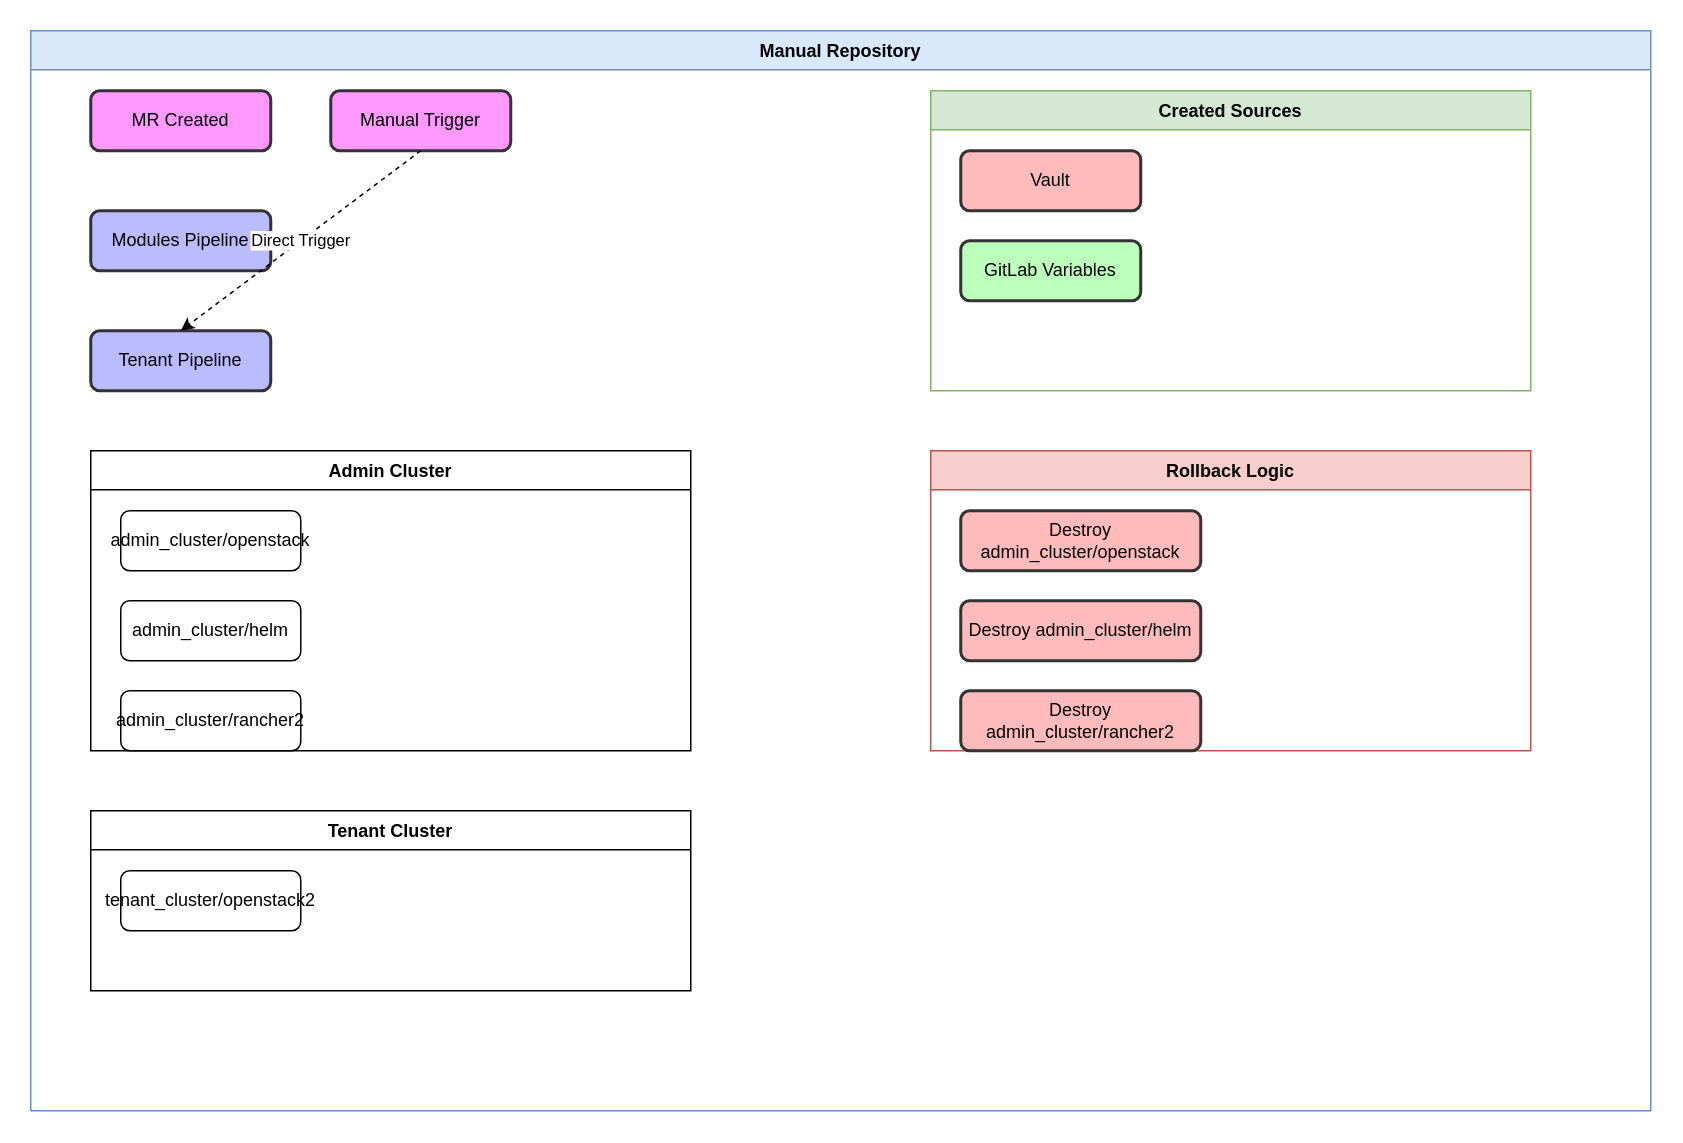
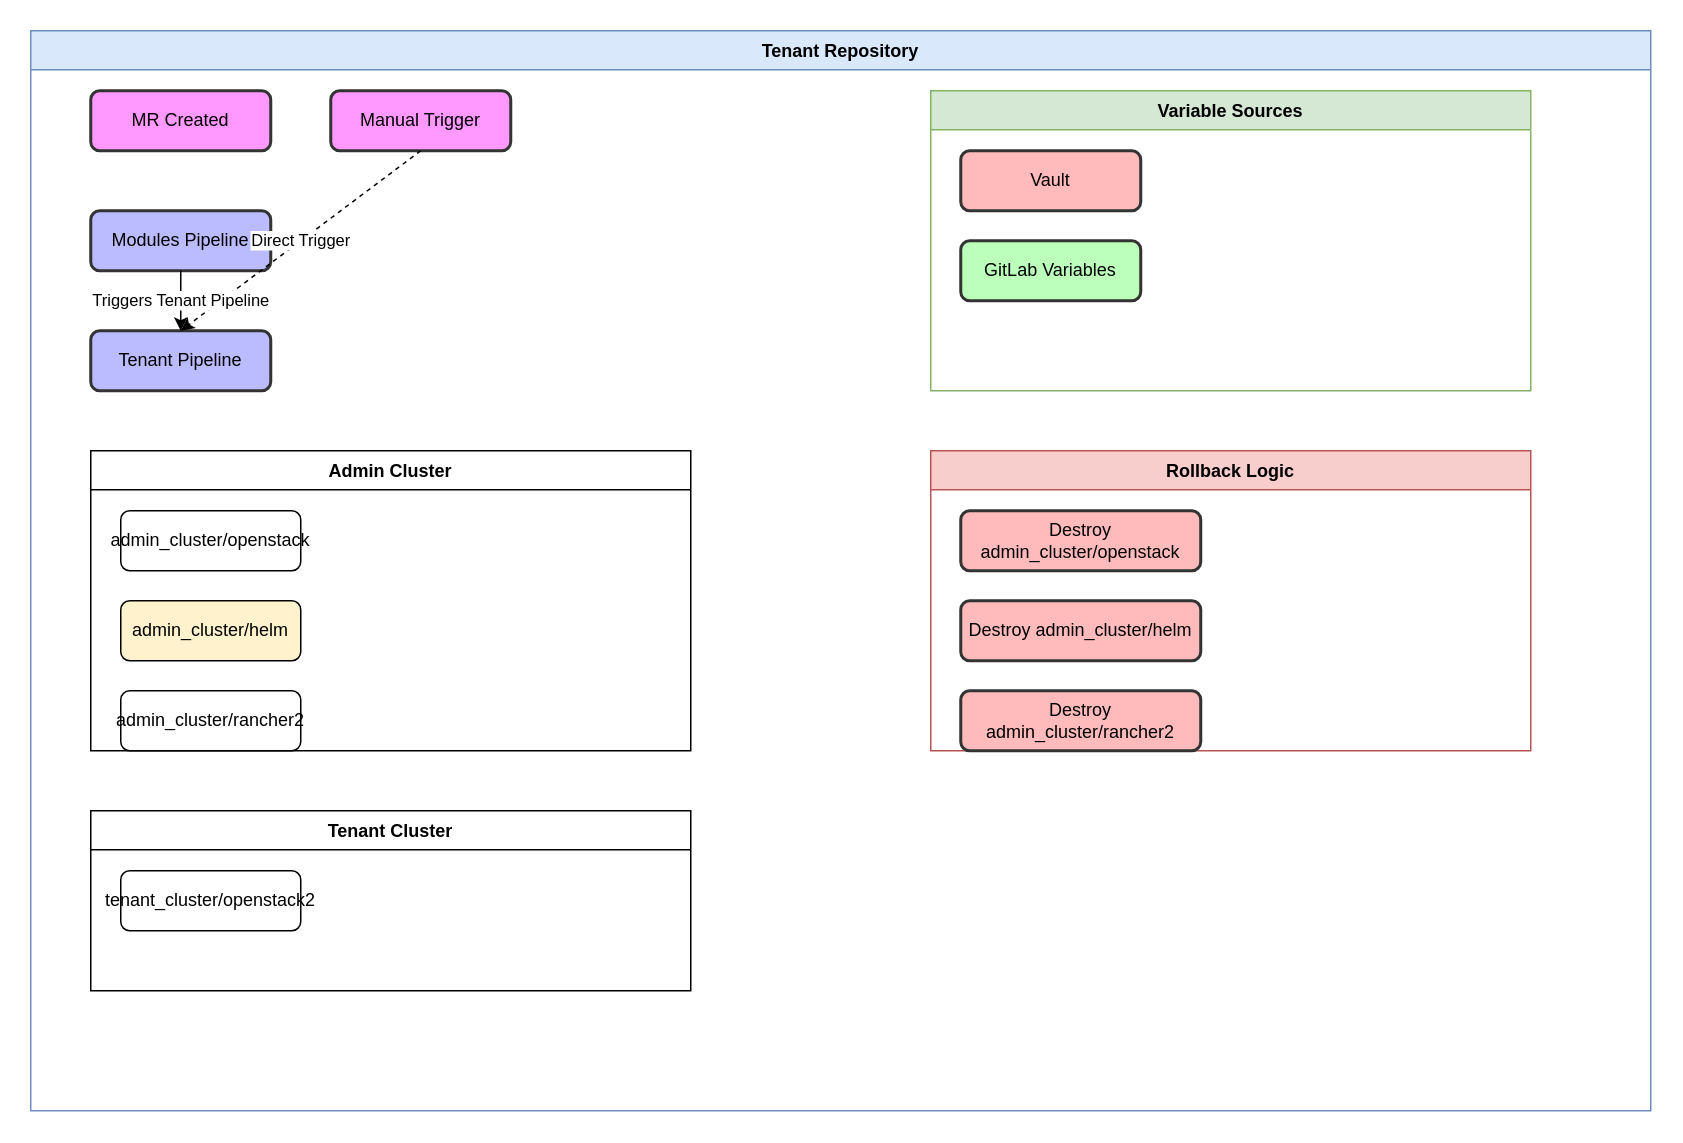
node "Manual Repository": label "Manual Repository" -> "Tenant Repository"
node "Created Sources": label "Created Sources" -> "Variable Sources"
edge "Modules Pipeline" -> "Tenant Pipeline": added, label "Triggers Tenant Pipeline"
node "admin_cluster/helm": fillcolor #ffffff -> #fff2cc
